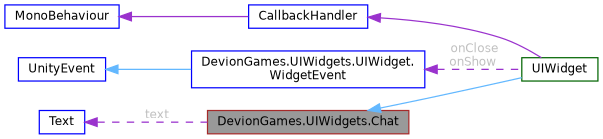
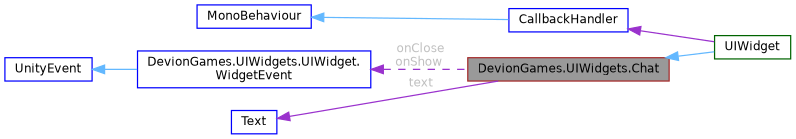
edge "CallbackHandler" -> "MonoBehaviour": color darkorchid3 -> steelblue1
edge "UIWidget" -> "DevionGames.UIWidgets.UIWidget. WidgetEvent": now "DevionGames.UIWidgets.Chat" -> "DevionGames.UIWidgets.UIWidget. WidgetEvent"
edge "DevionGames.UIWidgets.Chat" -> "Text": style dashed -> solid
